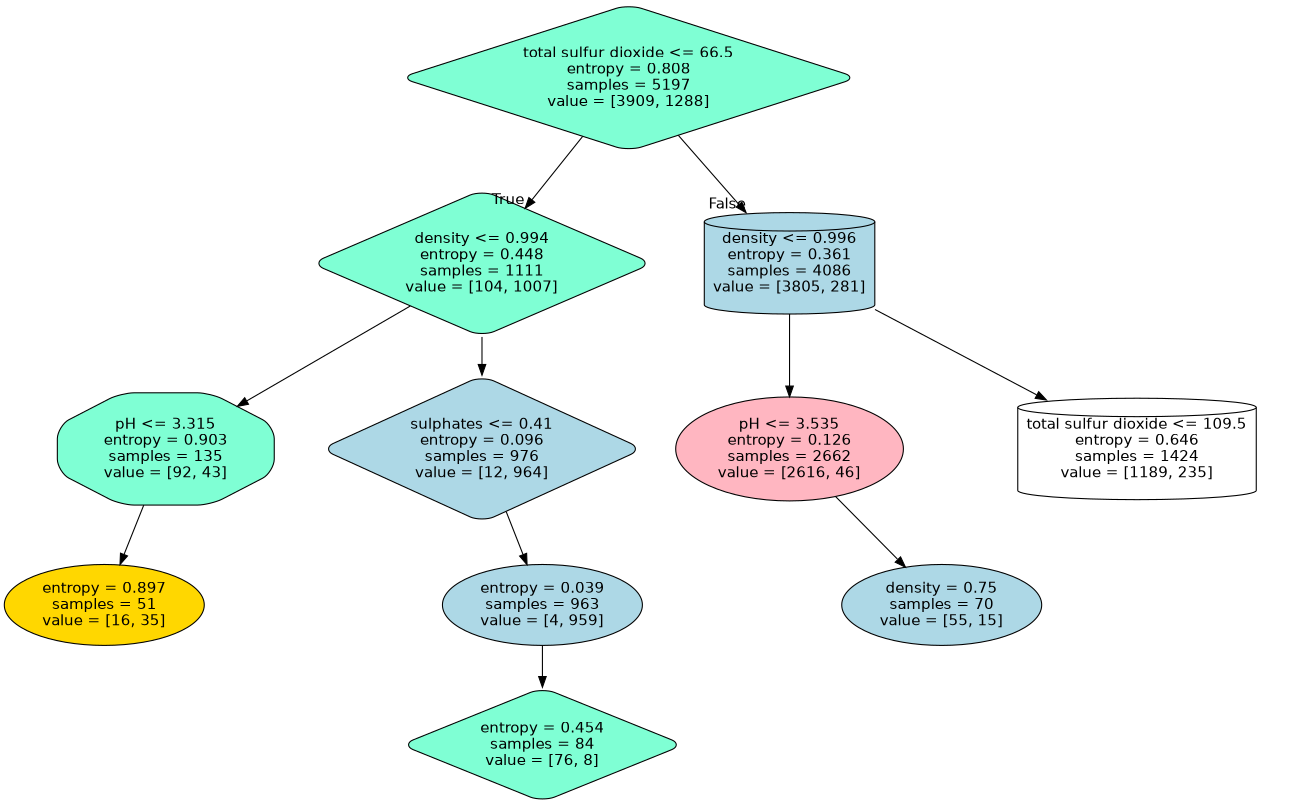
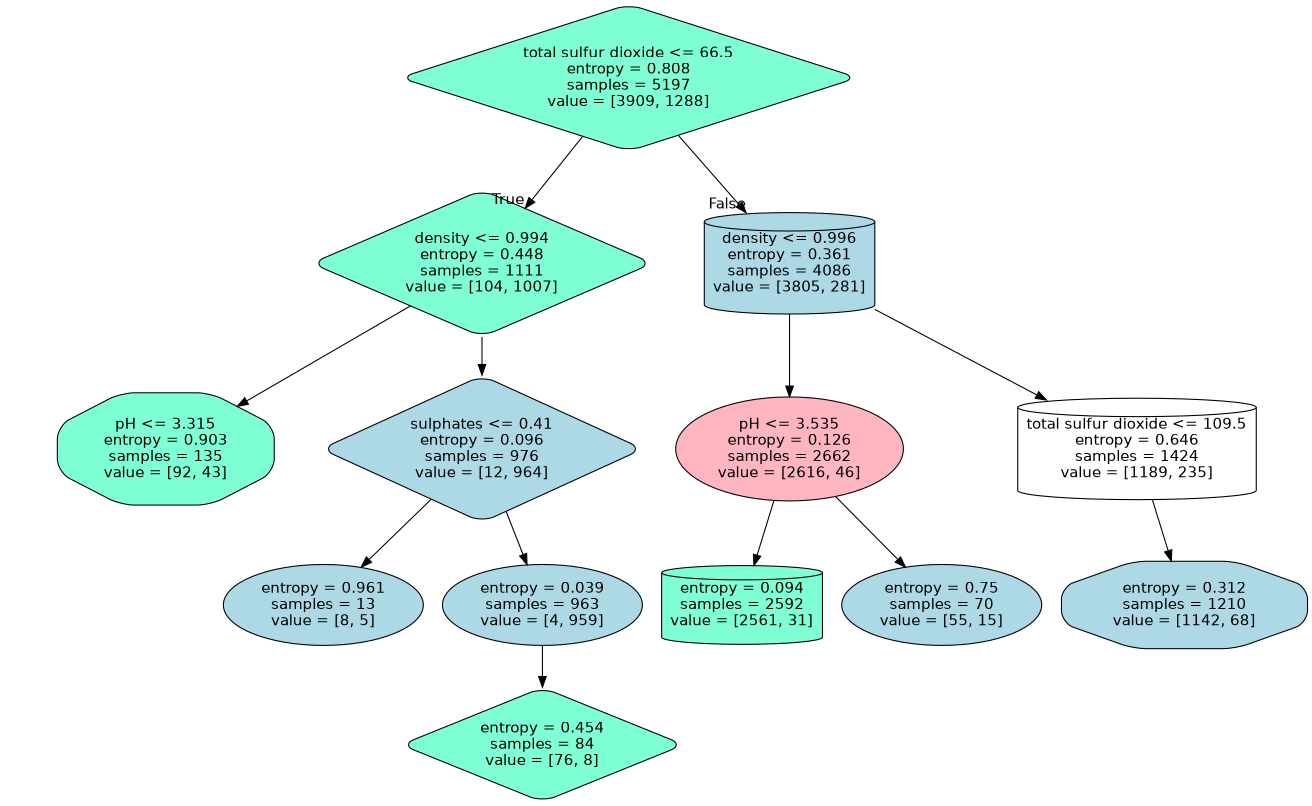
node "entropy = 0.897 samples = 51 value = [16, 35]": removed
node "entropy = 0.961 samples = 13 value = [8, 5]": added
node "entropy = 0.094 samples = 2592 value = [2561, 31]": added
node "density = 0.75 samples = 70 value = [55, 15]": label "density = 0.75 samples = 70 value = [55, 15]" -> "entropy = 0.75 samples = 70 value = [55, 15]"
node "entropy = 0.312 samples = 1210 value = [1142, 68]": added
